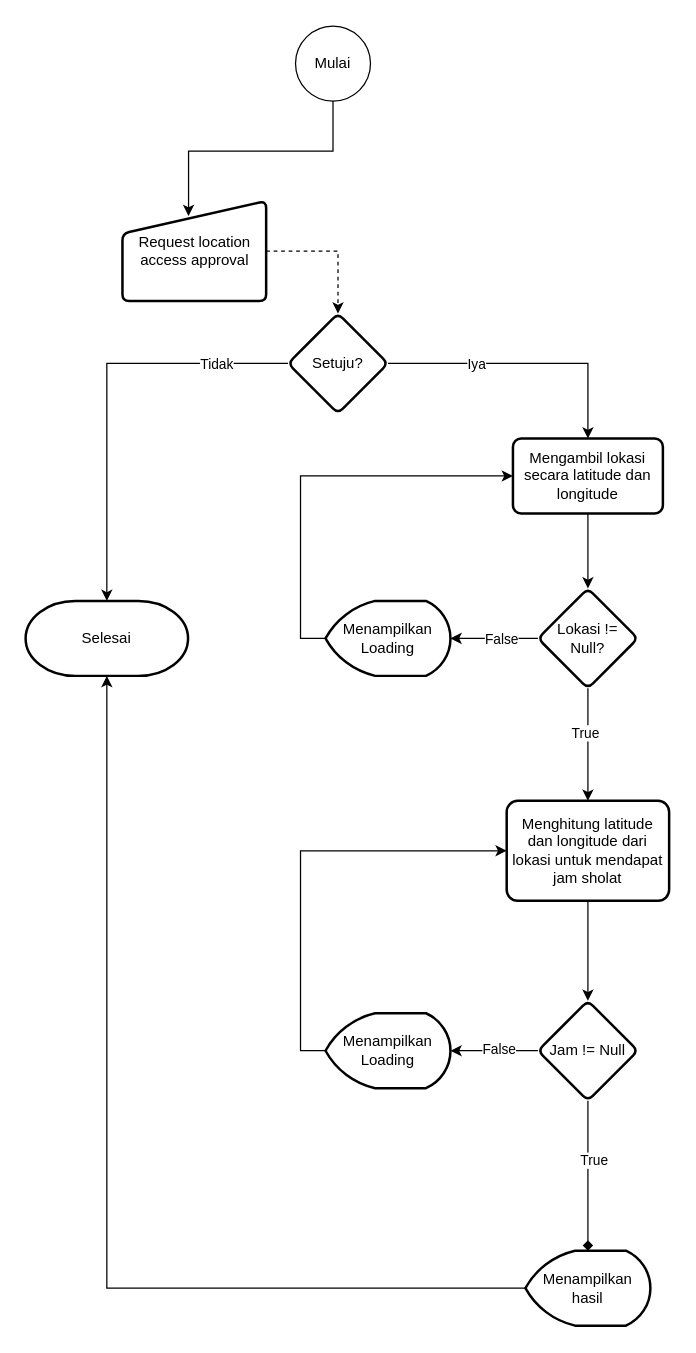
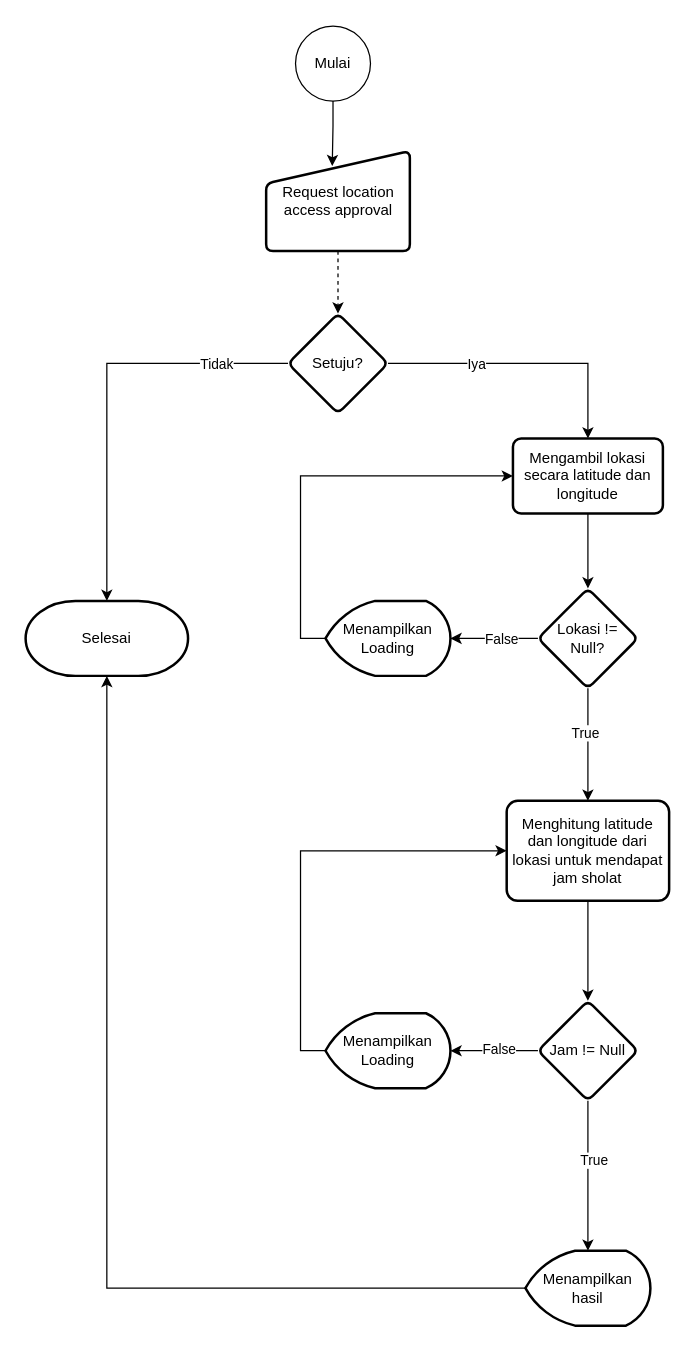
node "Request location access approval": moved (194, 251) -> (338, 201)
edge "Jam != Null" -> "Menampilkan hasil": arrowhead diamond -> classic
